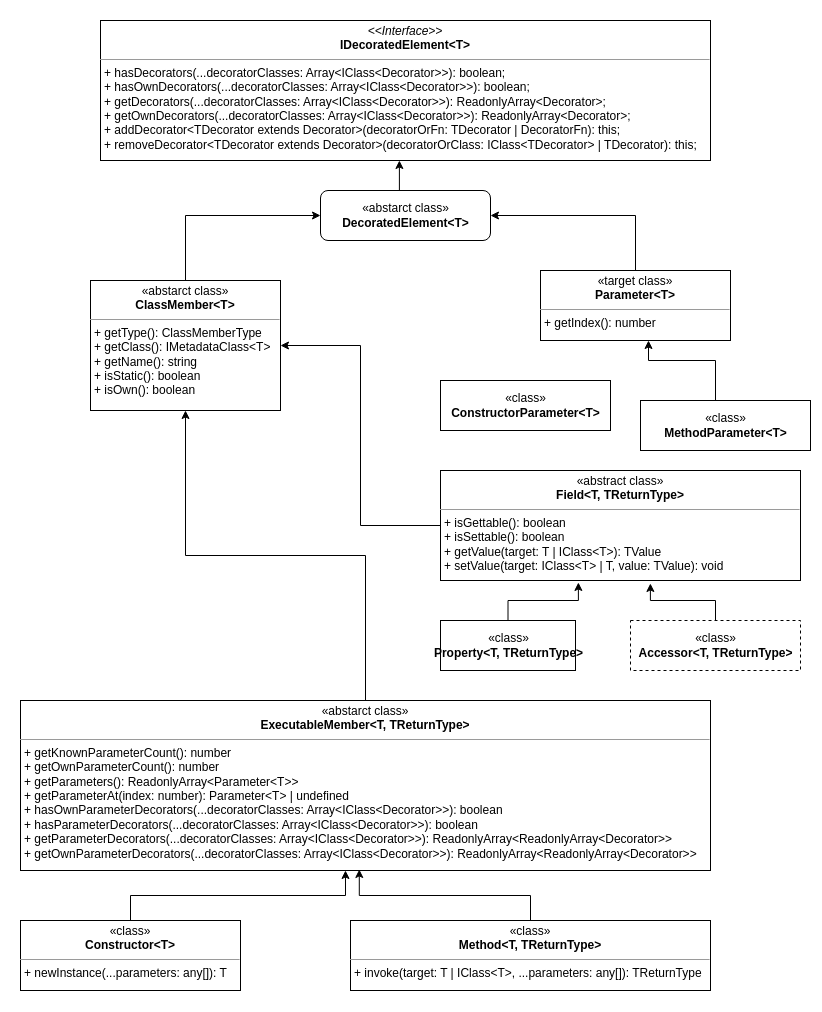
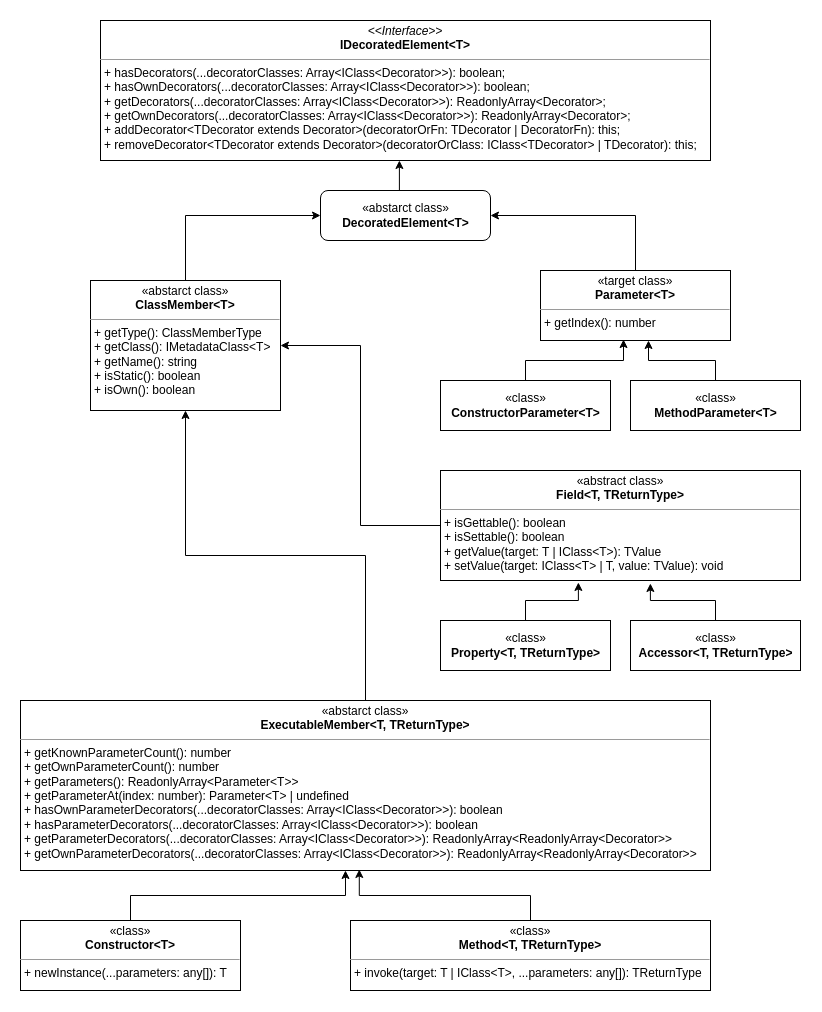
edge "«class» ConstructorParameter<T>" -> "«target class» Parameter<T> + getIndex(): number": added
node "«class» MethodParameter<T>": moved (726, 426) -> (716, 406)
node "«class» Property<T, TReturnType>": size 135x50 -> 170x50
node "«class» Accessor<T, TReturnType>": style dashed -> solid
